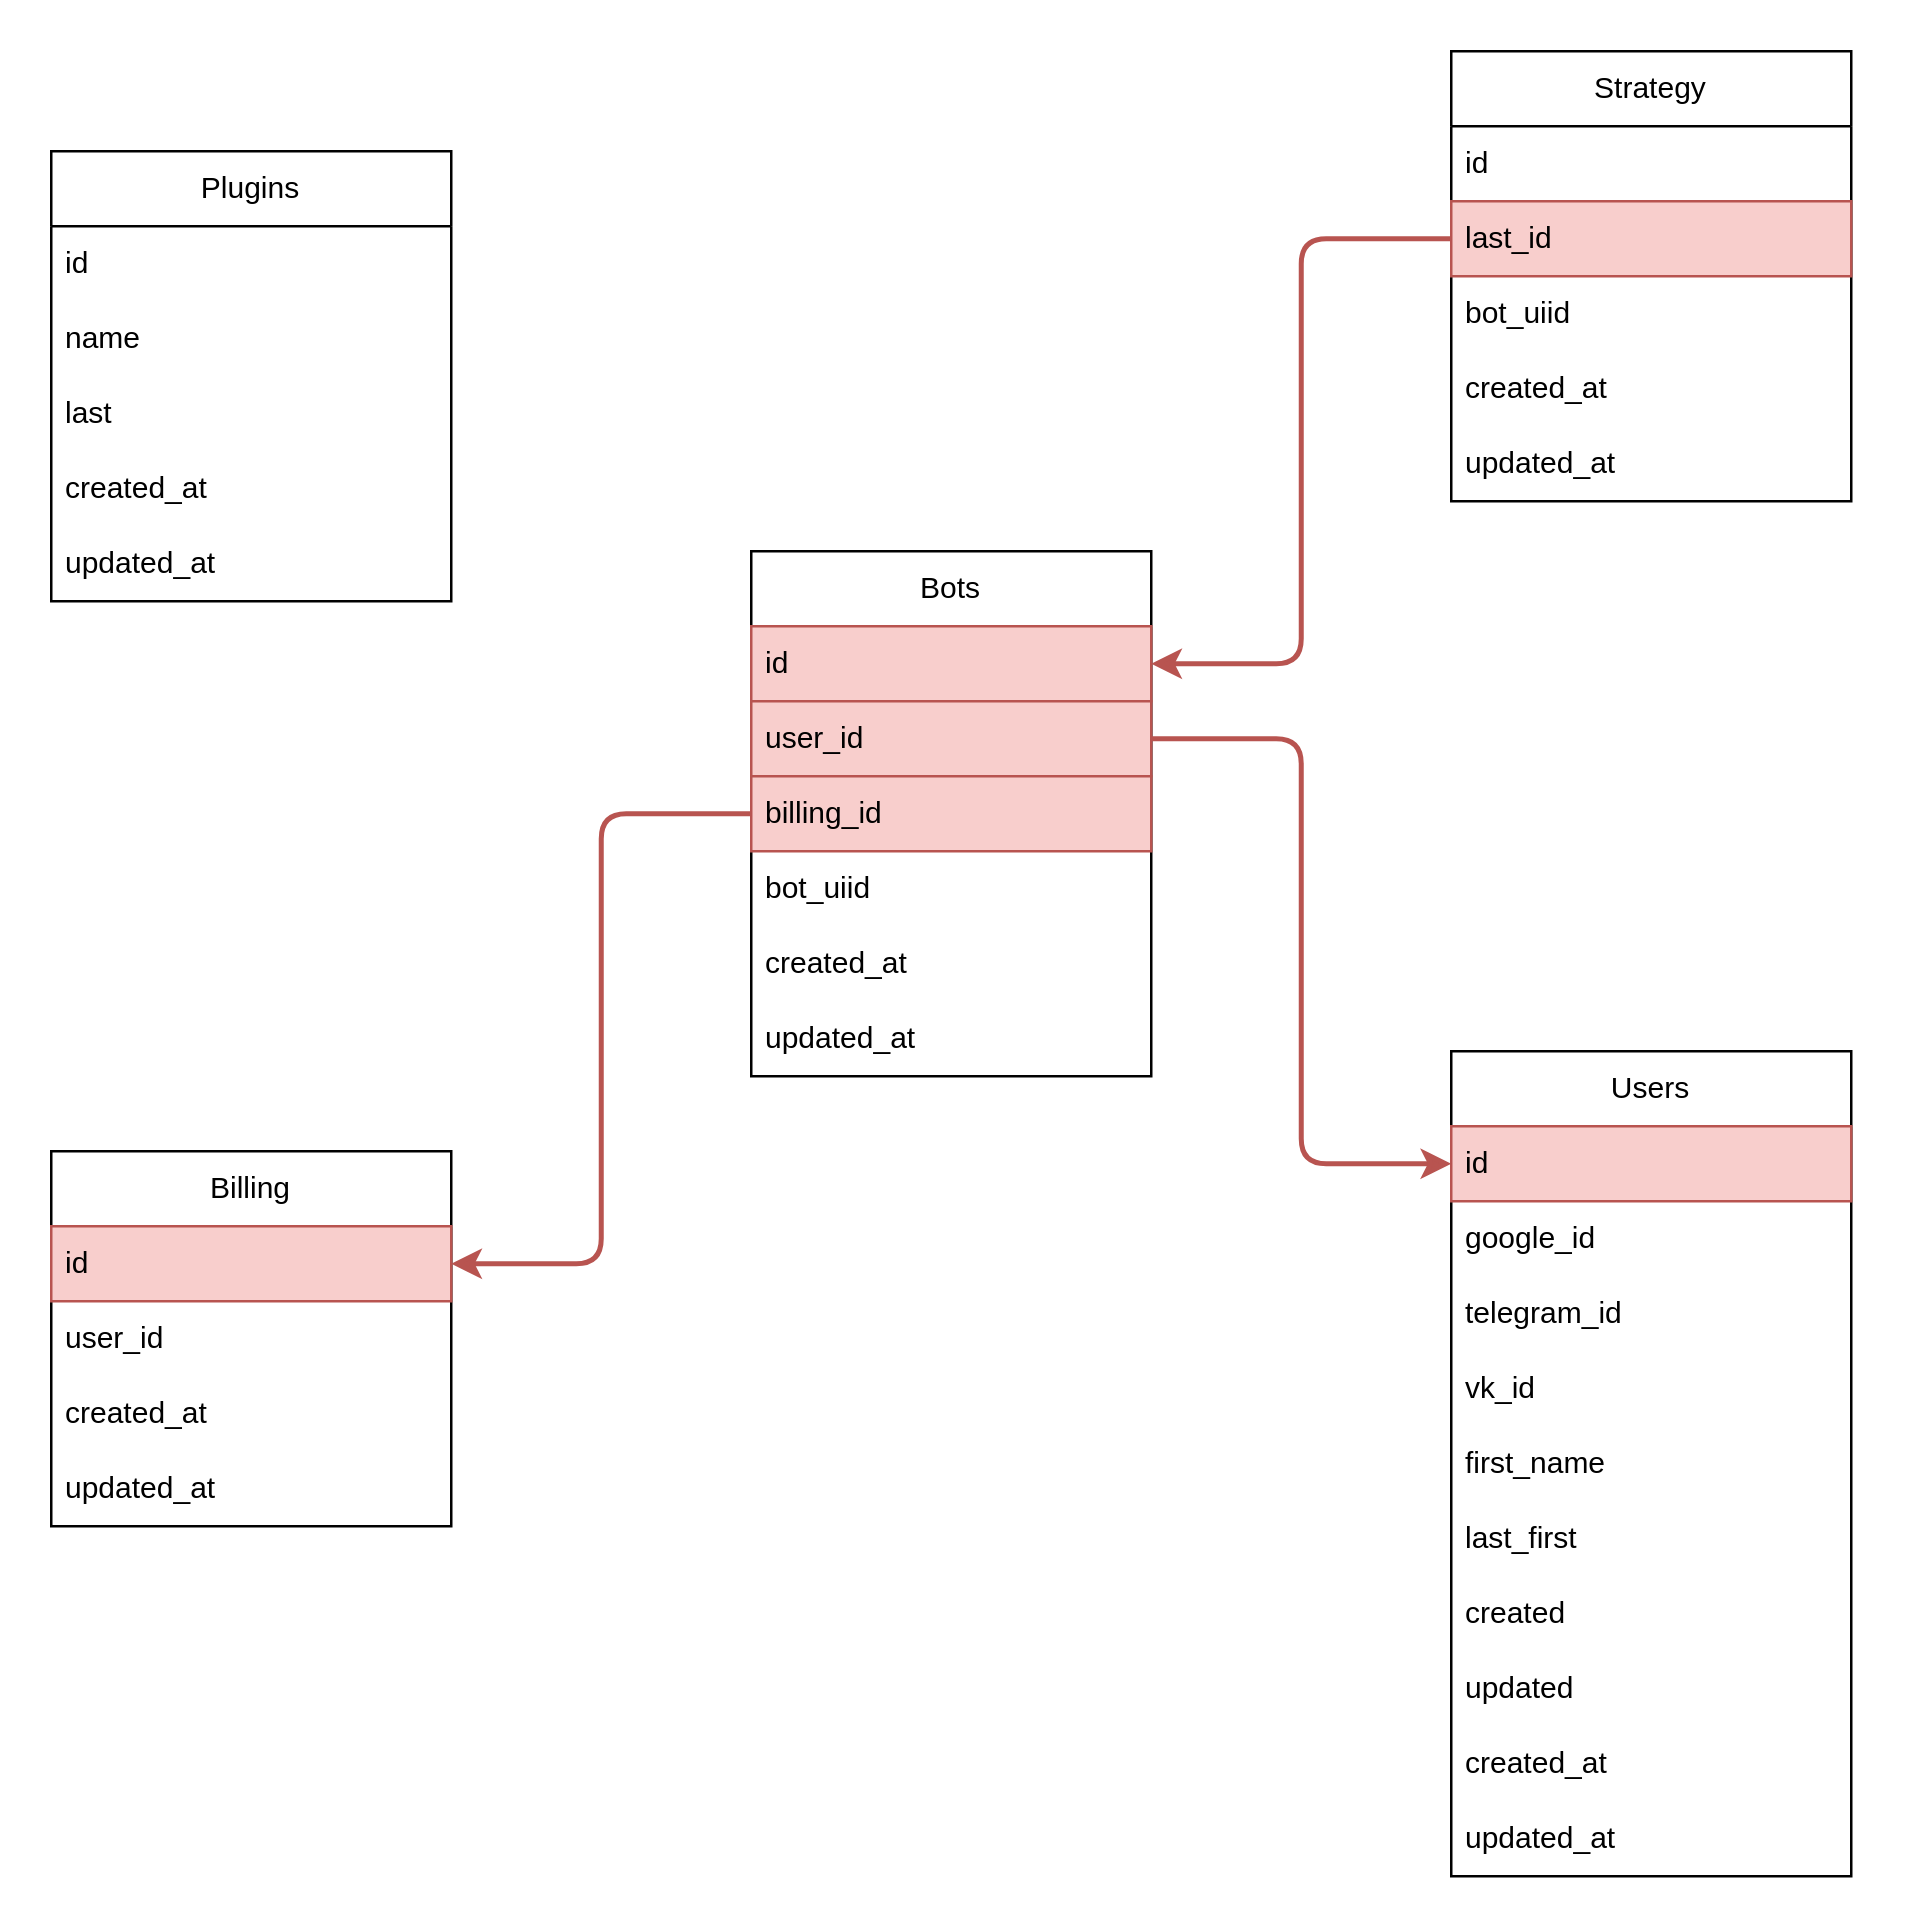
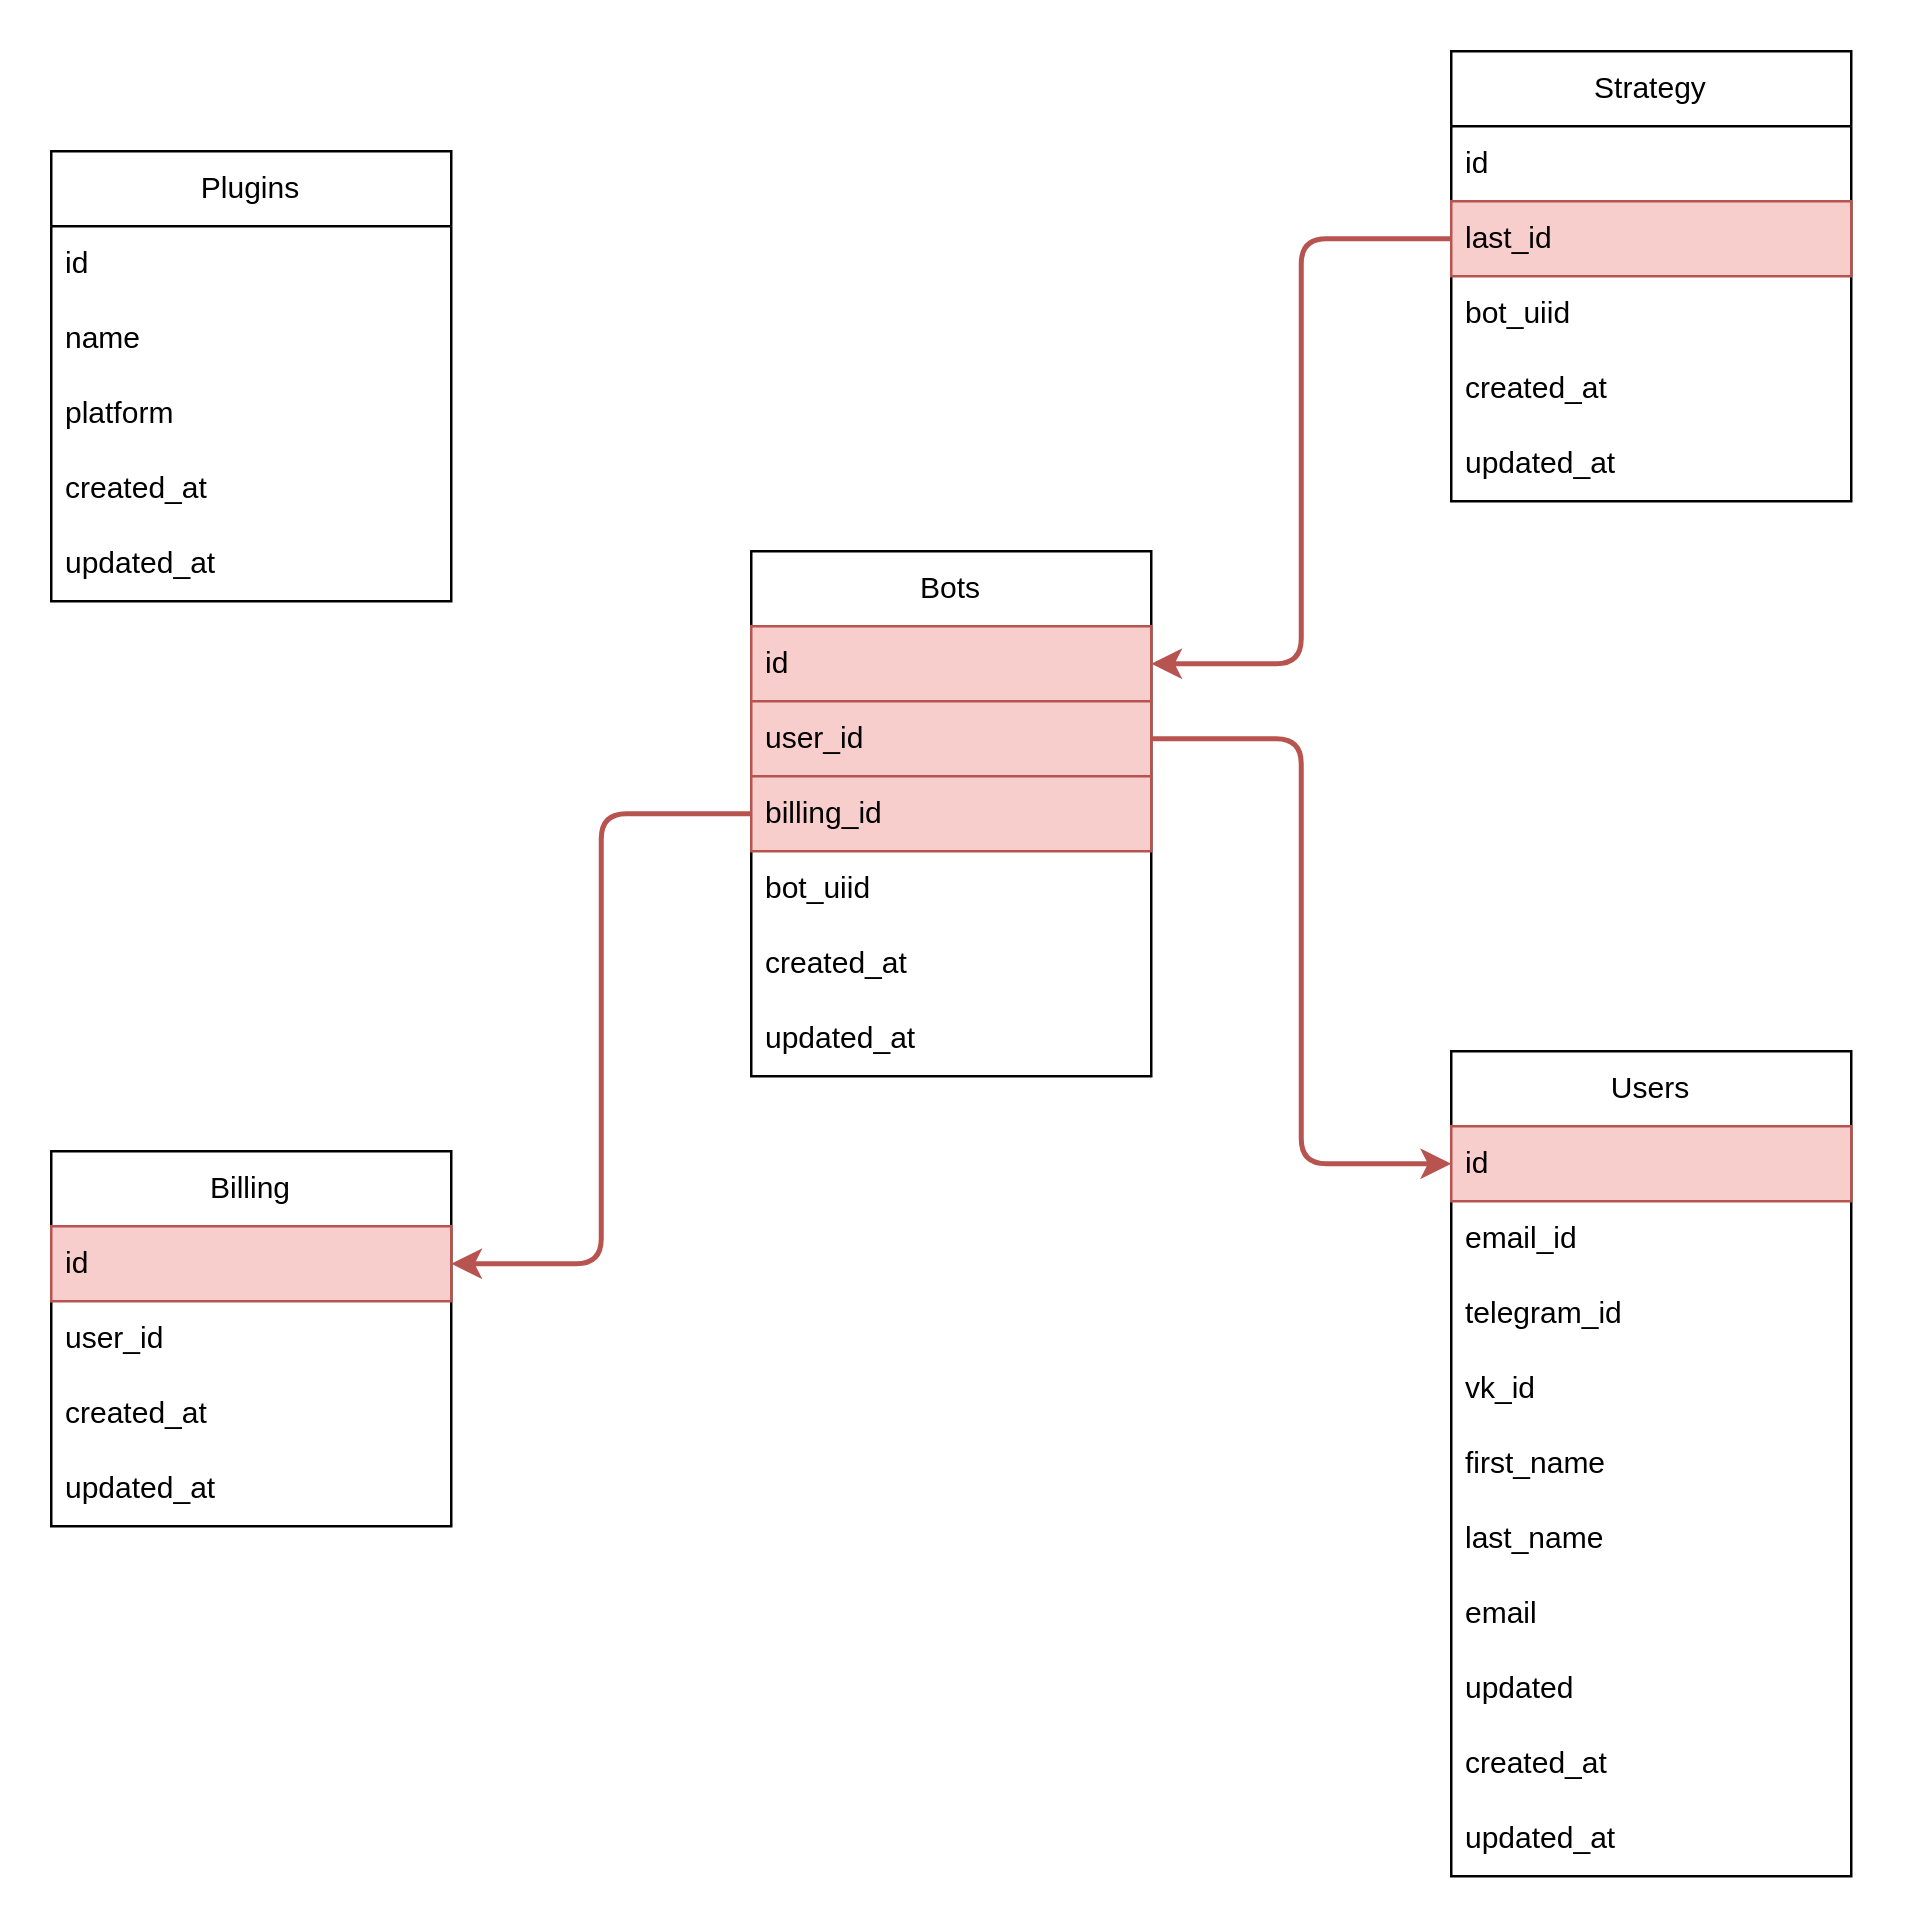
node "last": label "last" -> "platform"
node "google_id": label "google_id" -> "email_id"
node "last_first": label "last_first" -> "last_name"
node "created": label "created" -> "email"
